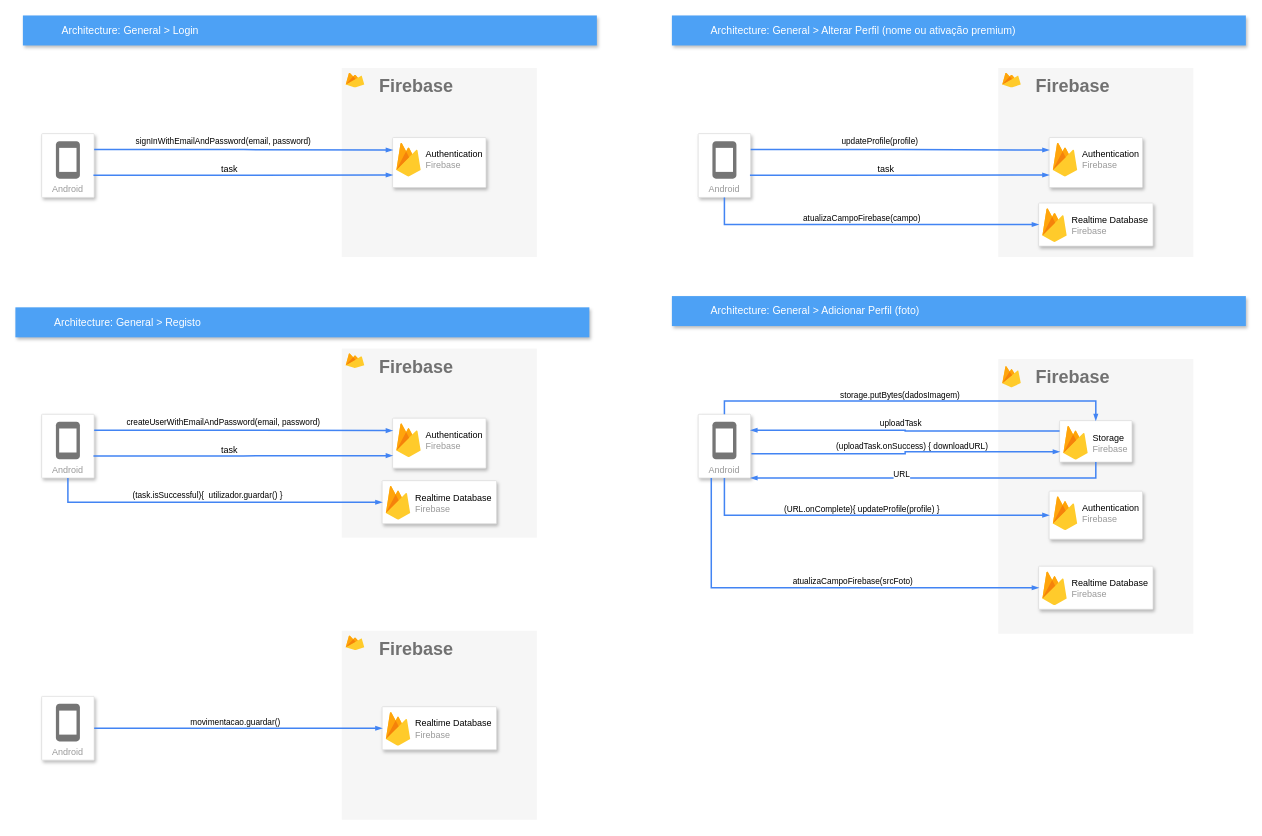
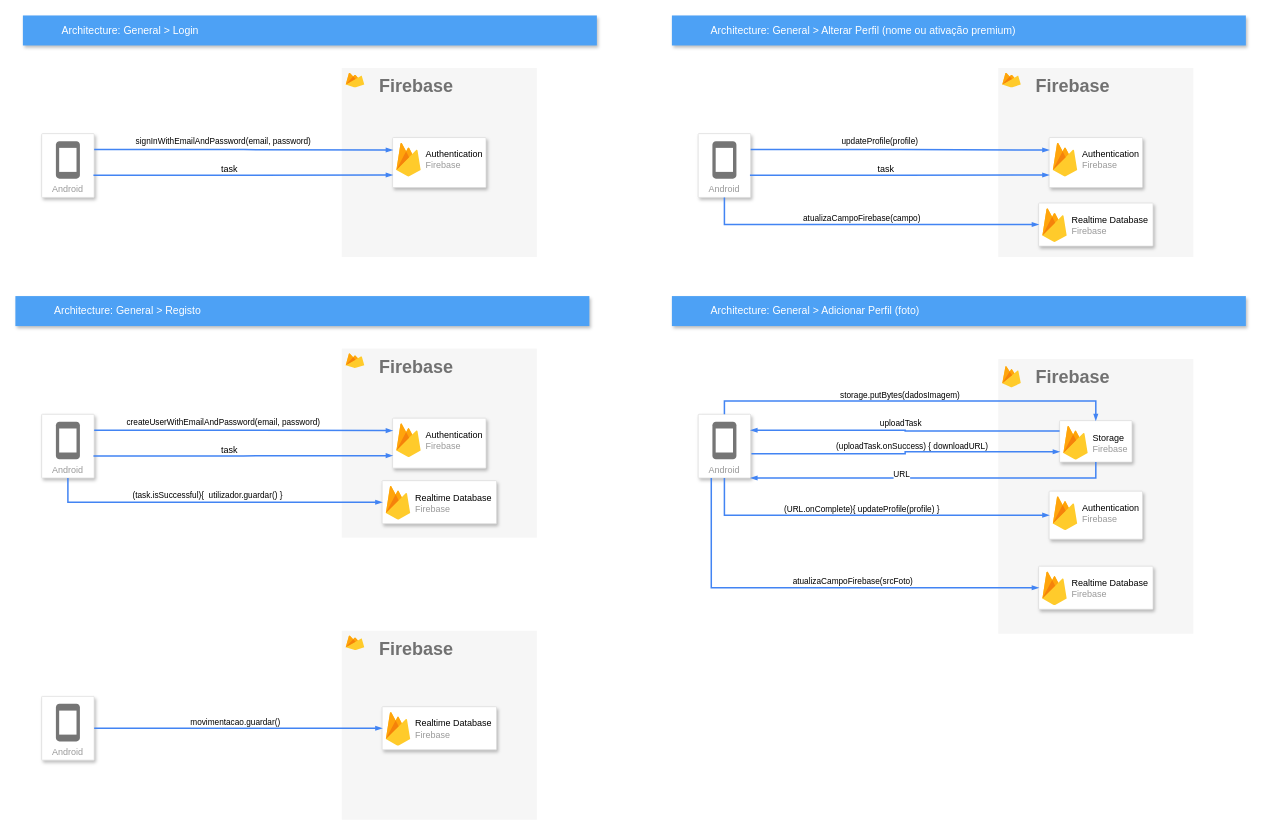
node "Architecture: General > Registo": moved (302, 322) -> (302, 311)
